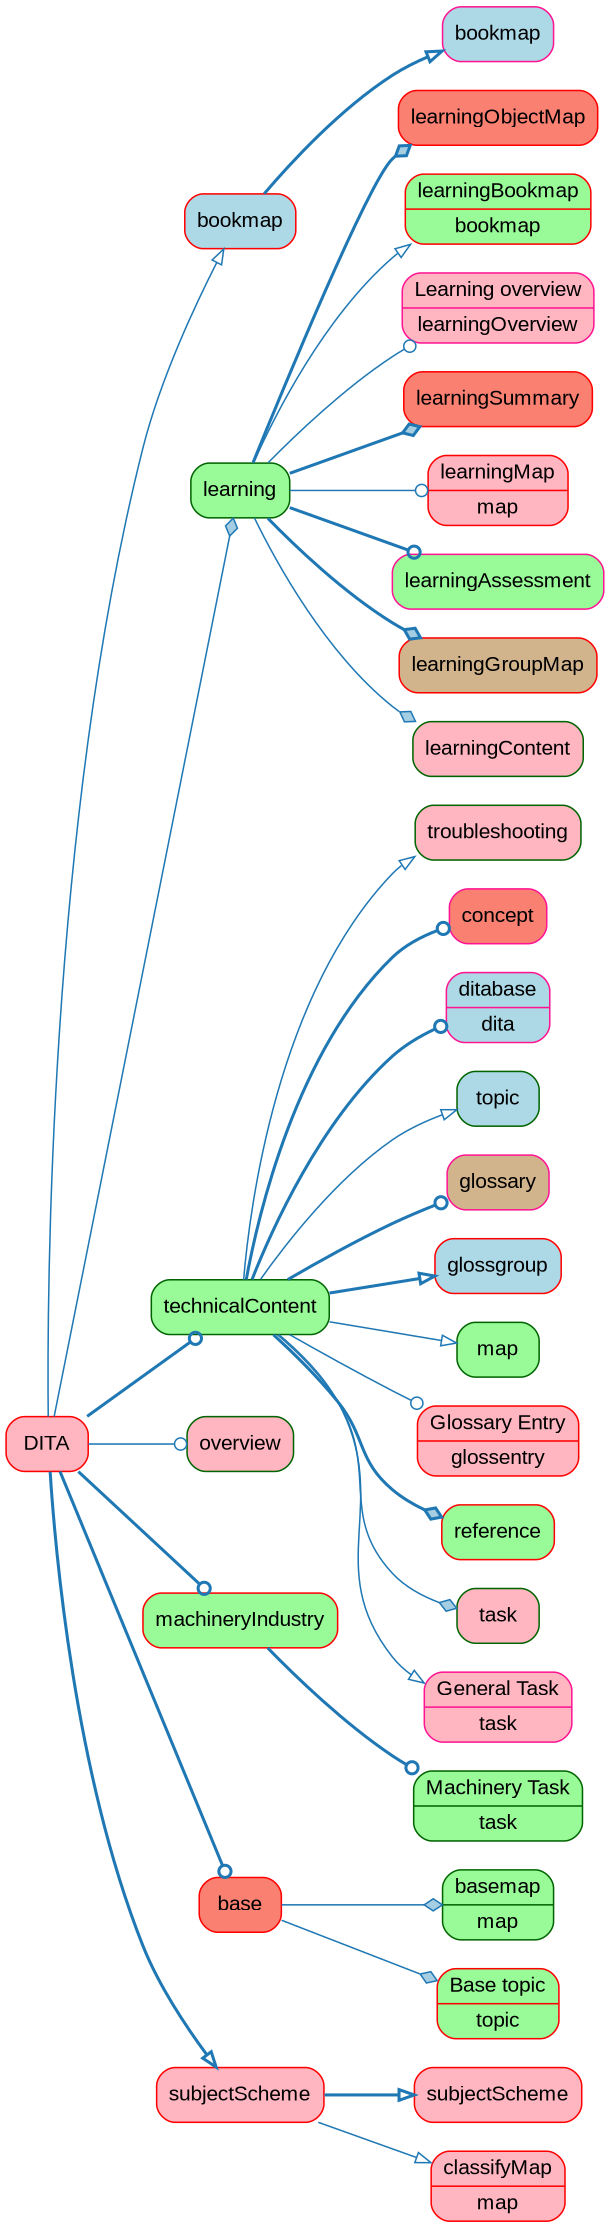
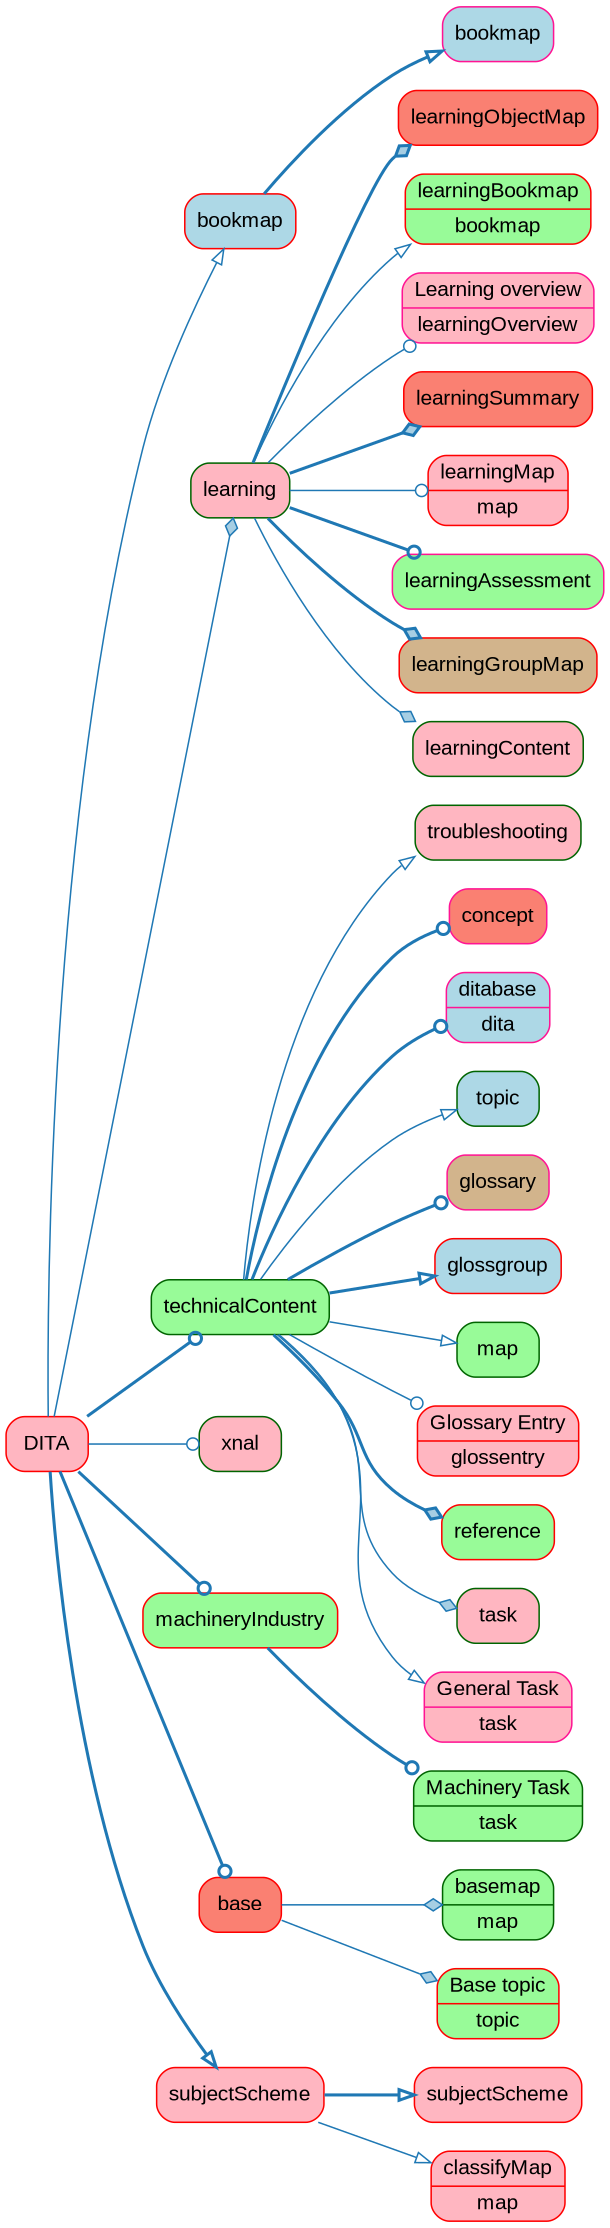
node "learning": fillcolor palegreen -> lightpink
node "overview": label "overview" -> "xnal"
